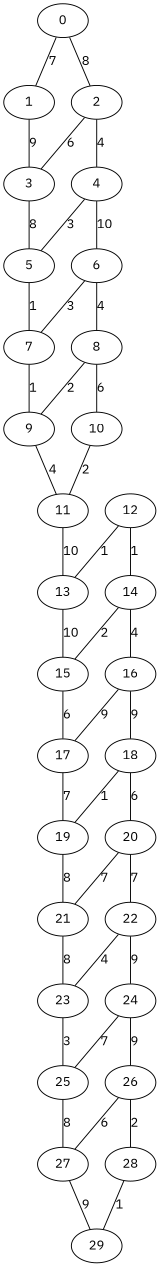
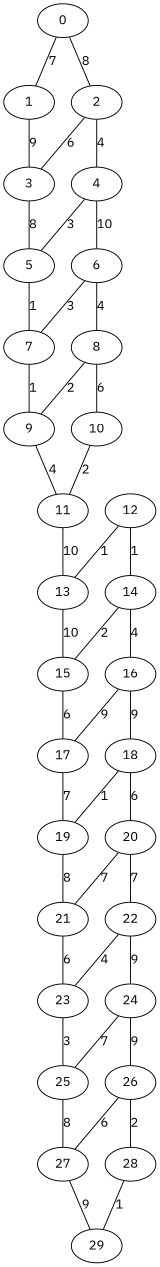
edge "21" -- "23": label "8" -> "6"
